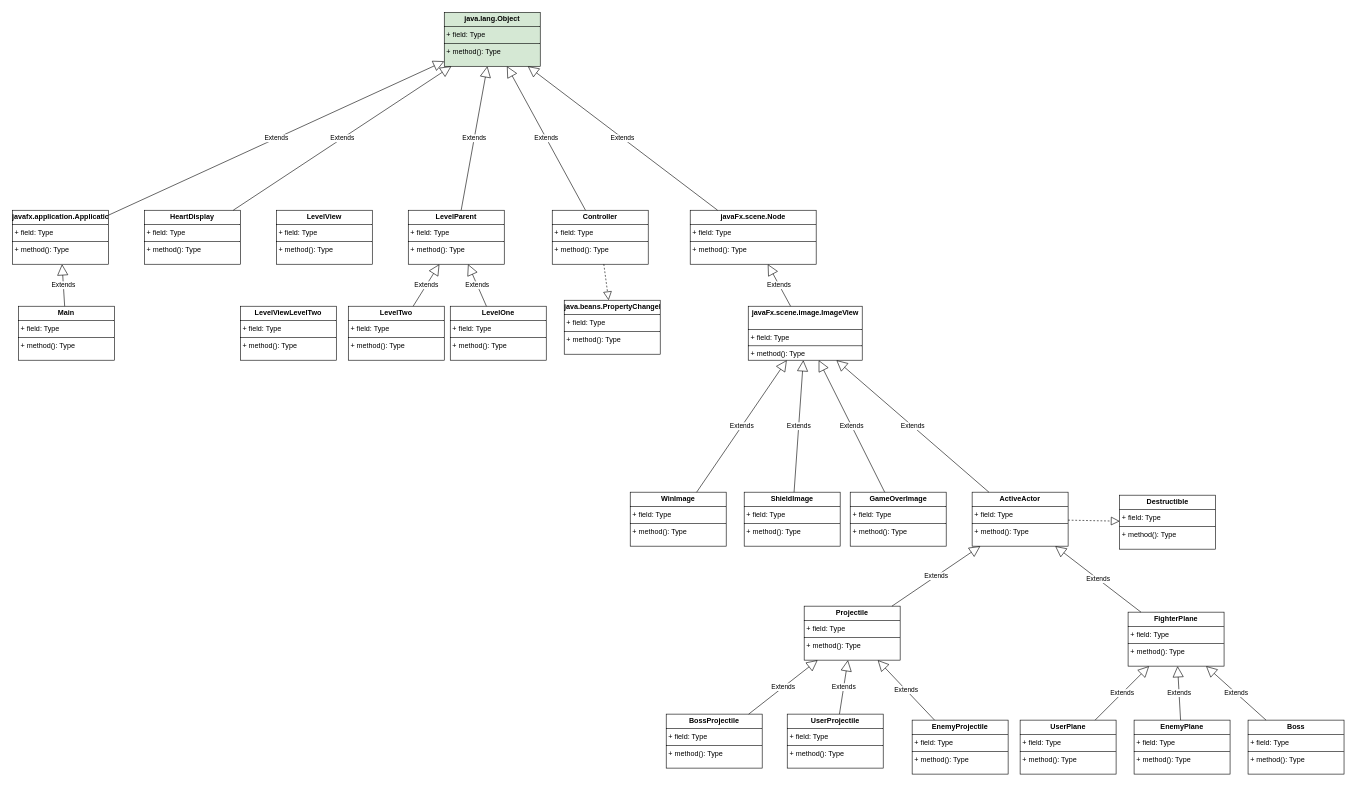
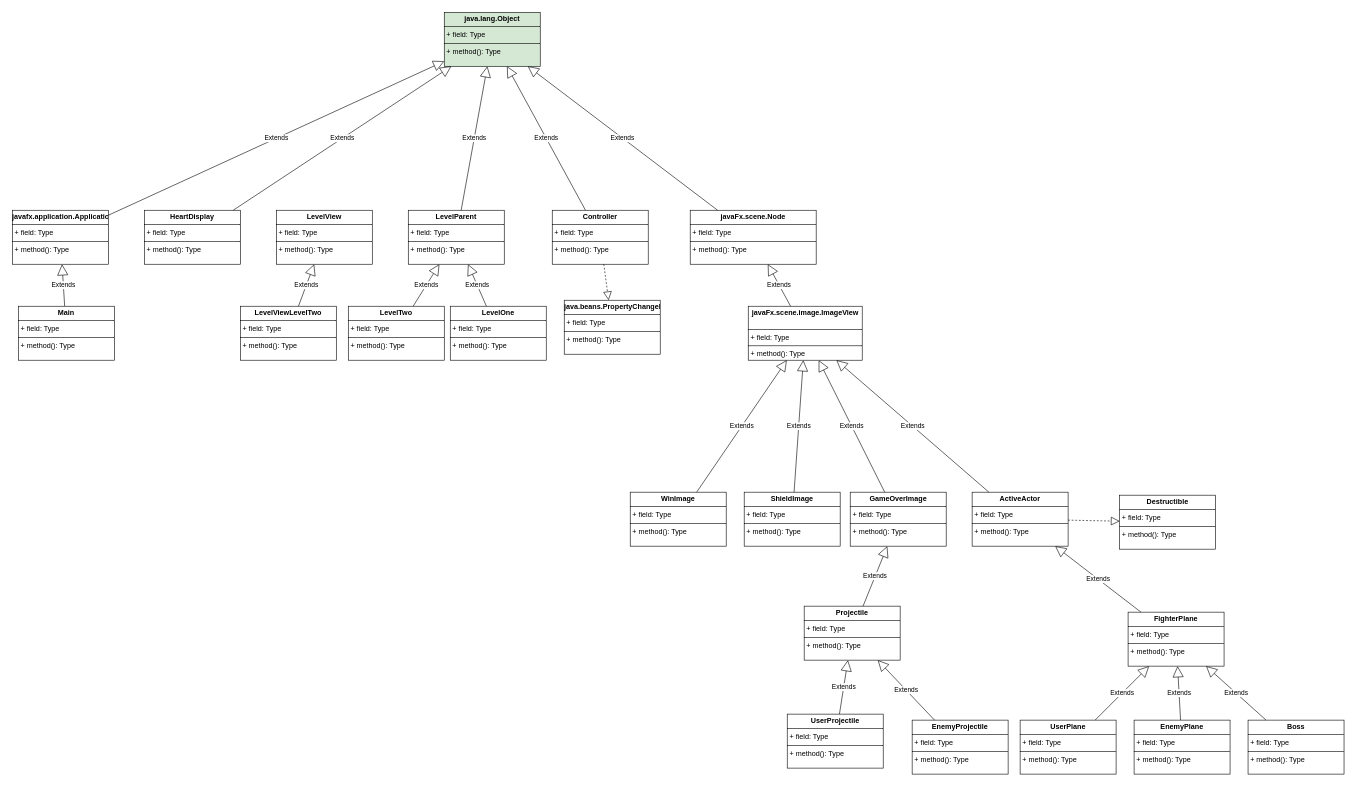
edge "LevelViewLevelTwo + field: Type + method(): Type" -> "LevelView + field: Type + method(): Type": added, label "Extends"
edge "Projectile + field: Type + method(): Type" -> "ActiveActor + field: Type + method(): Type": now "Projectile + field: Type + method(): Type" -> "GameOverImage + field: Type + method(): Type"
edge "BossProjectile + field: Type + method(): Type" -> "Projectile + field: Type + method(): Type": removed, label "Extends"
node "BossProjectile + field: Type + method(): Type": removed
